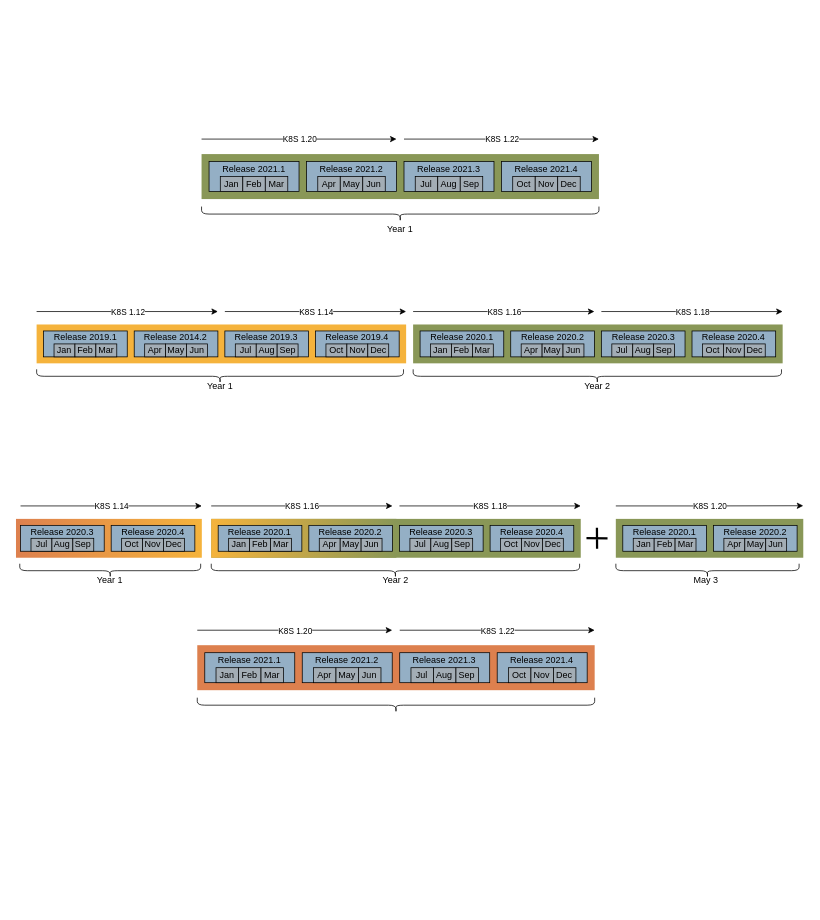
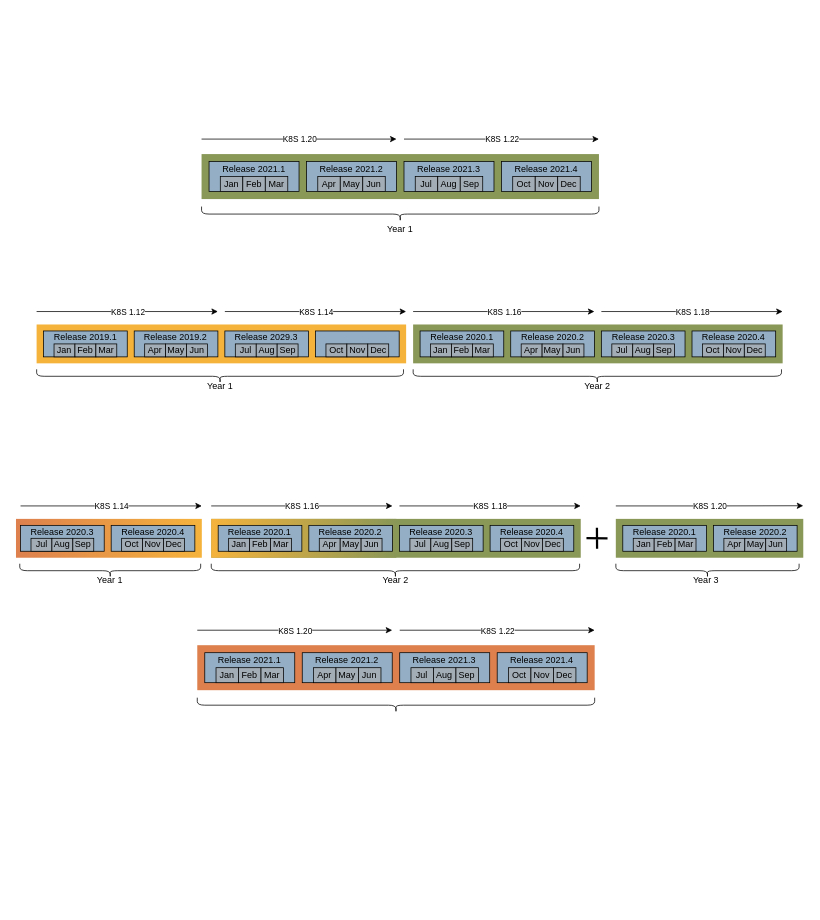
node "Release 2014.2": label "Release 2014.2" -> "Release 2019.2"
node "Release 2019.3": label "Release 2019.3" -> "Release 2029.3"
node "Release 2019.4": removed
node "May 3": label "May 3" -> "Year 3"
